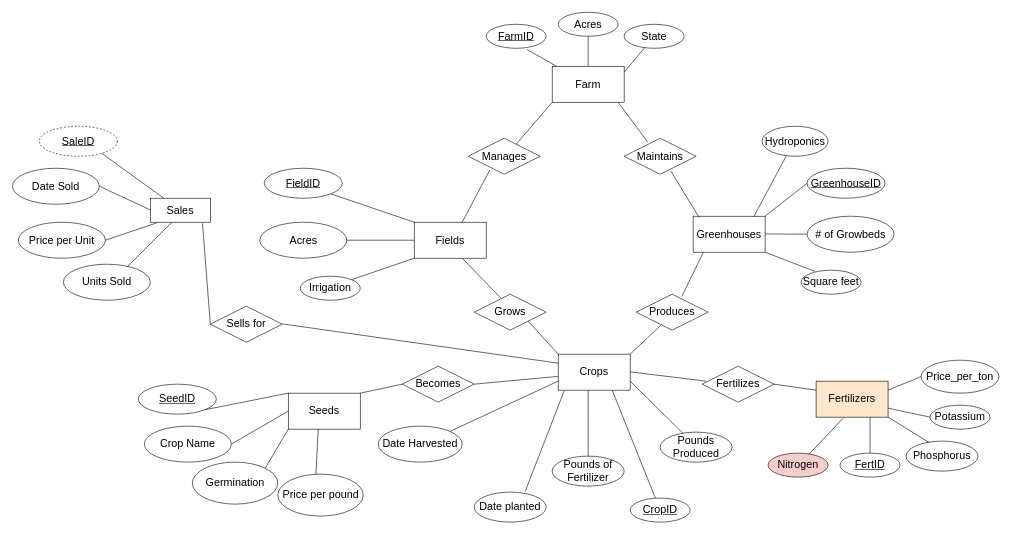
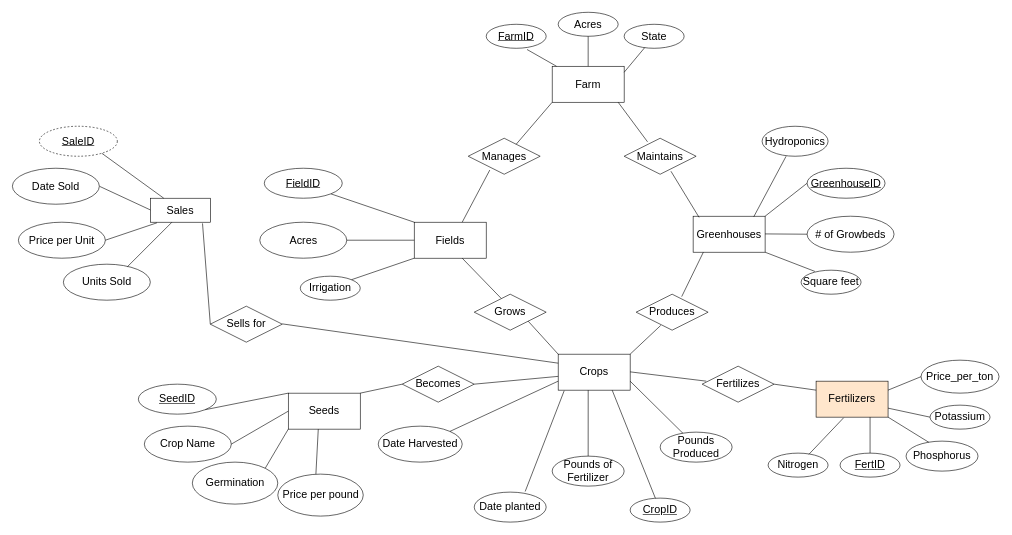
node "Nitrogen": fillcolor #f8cecc -> #ffffff
